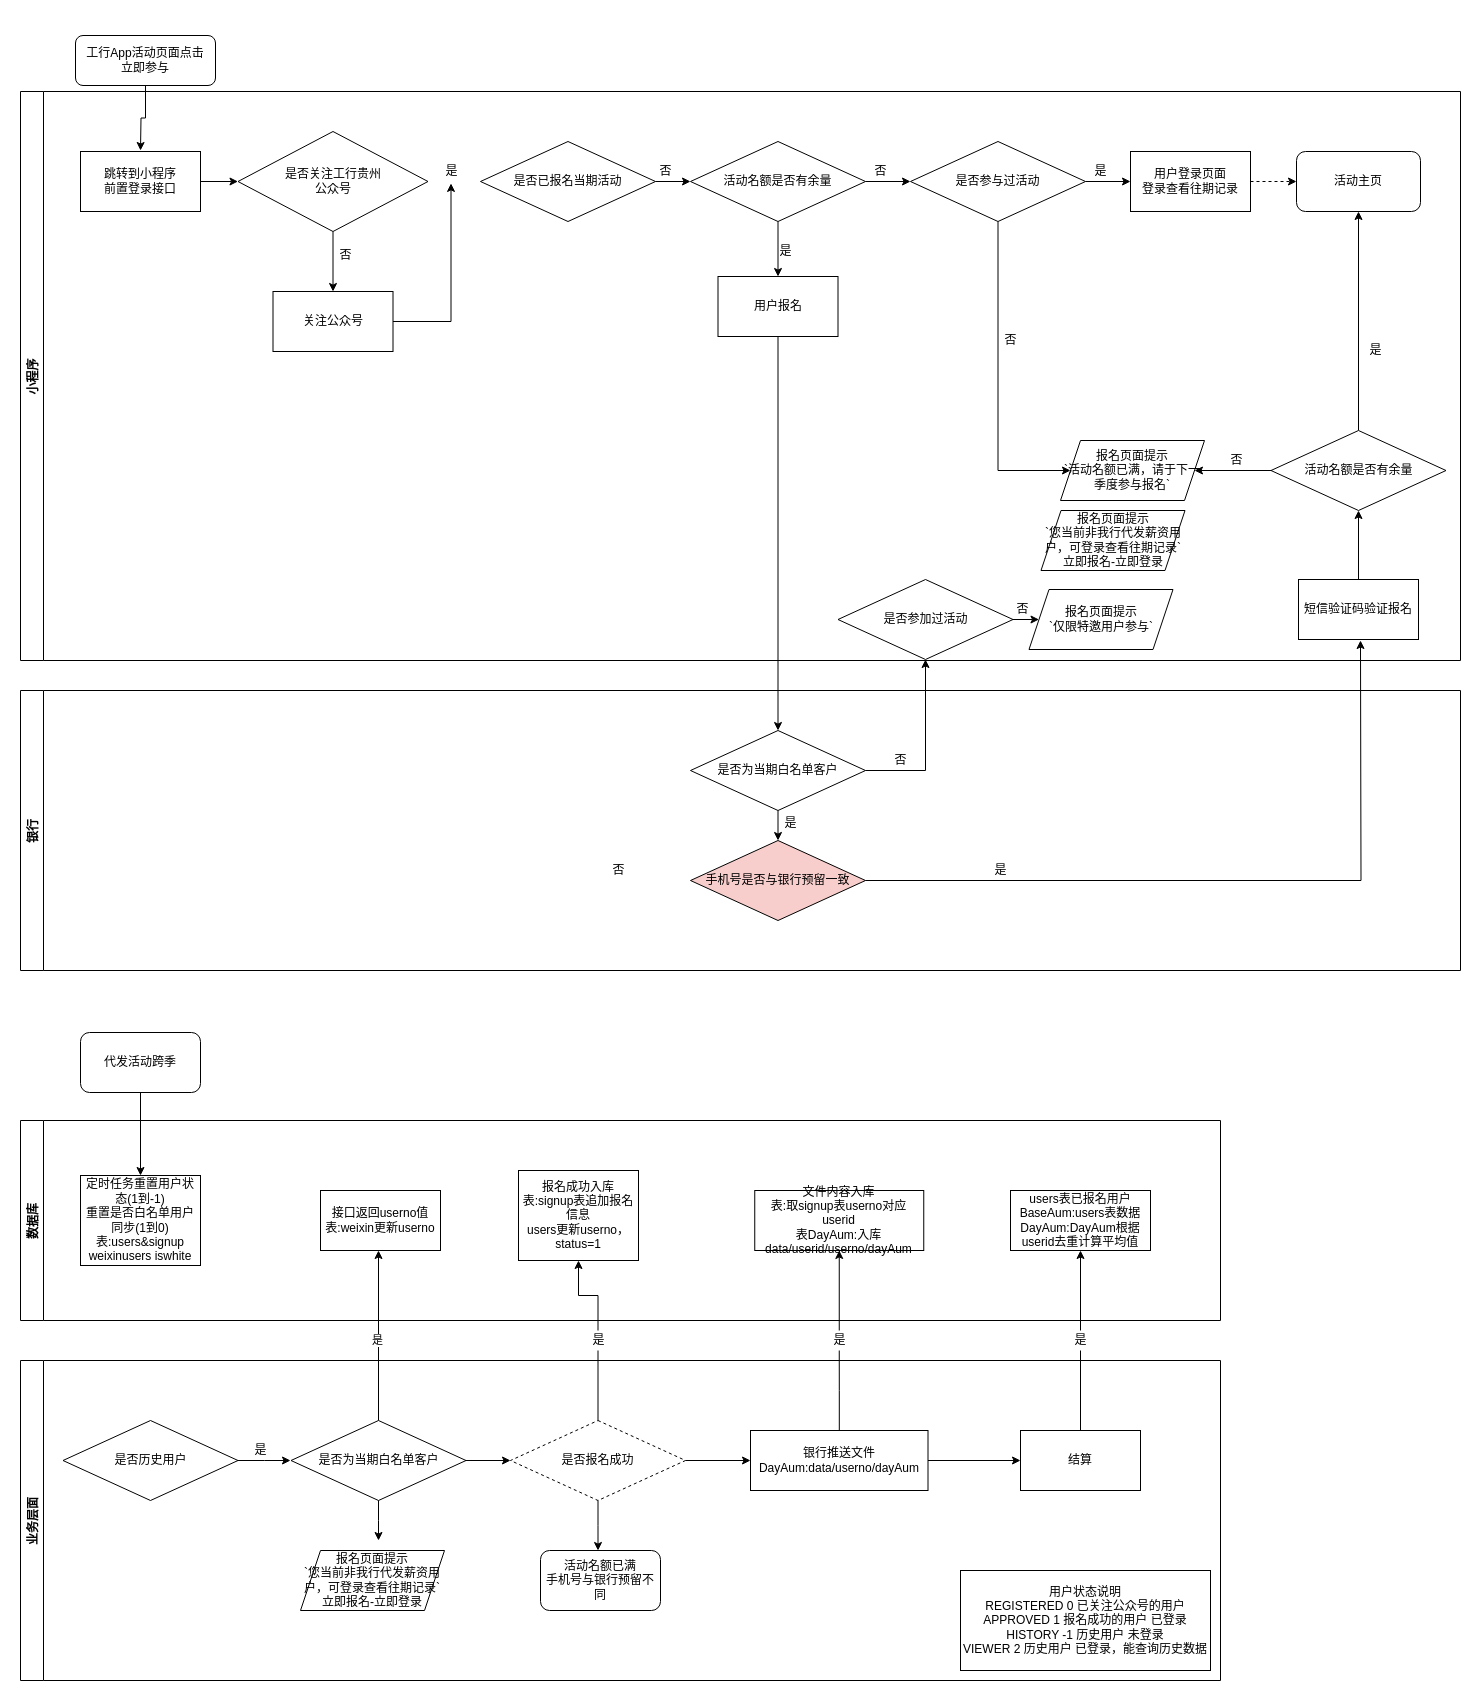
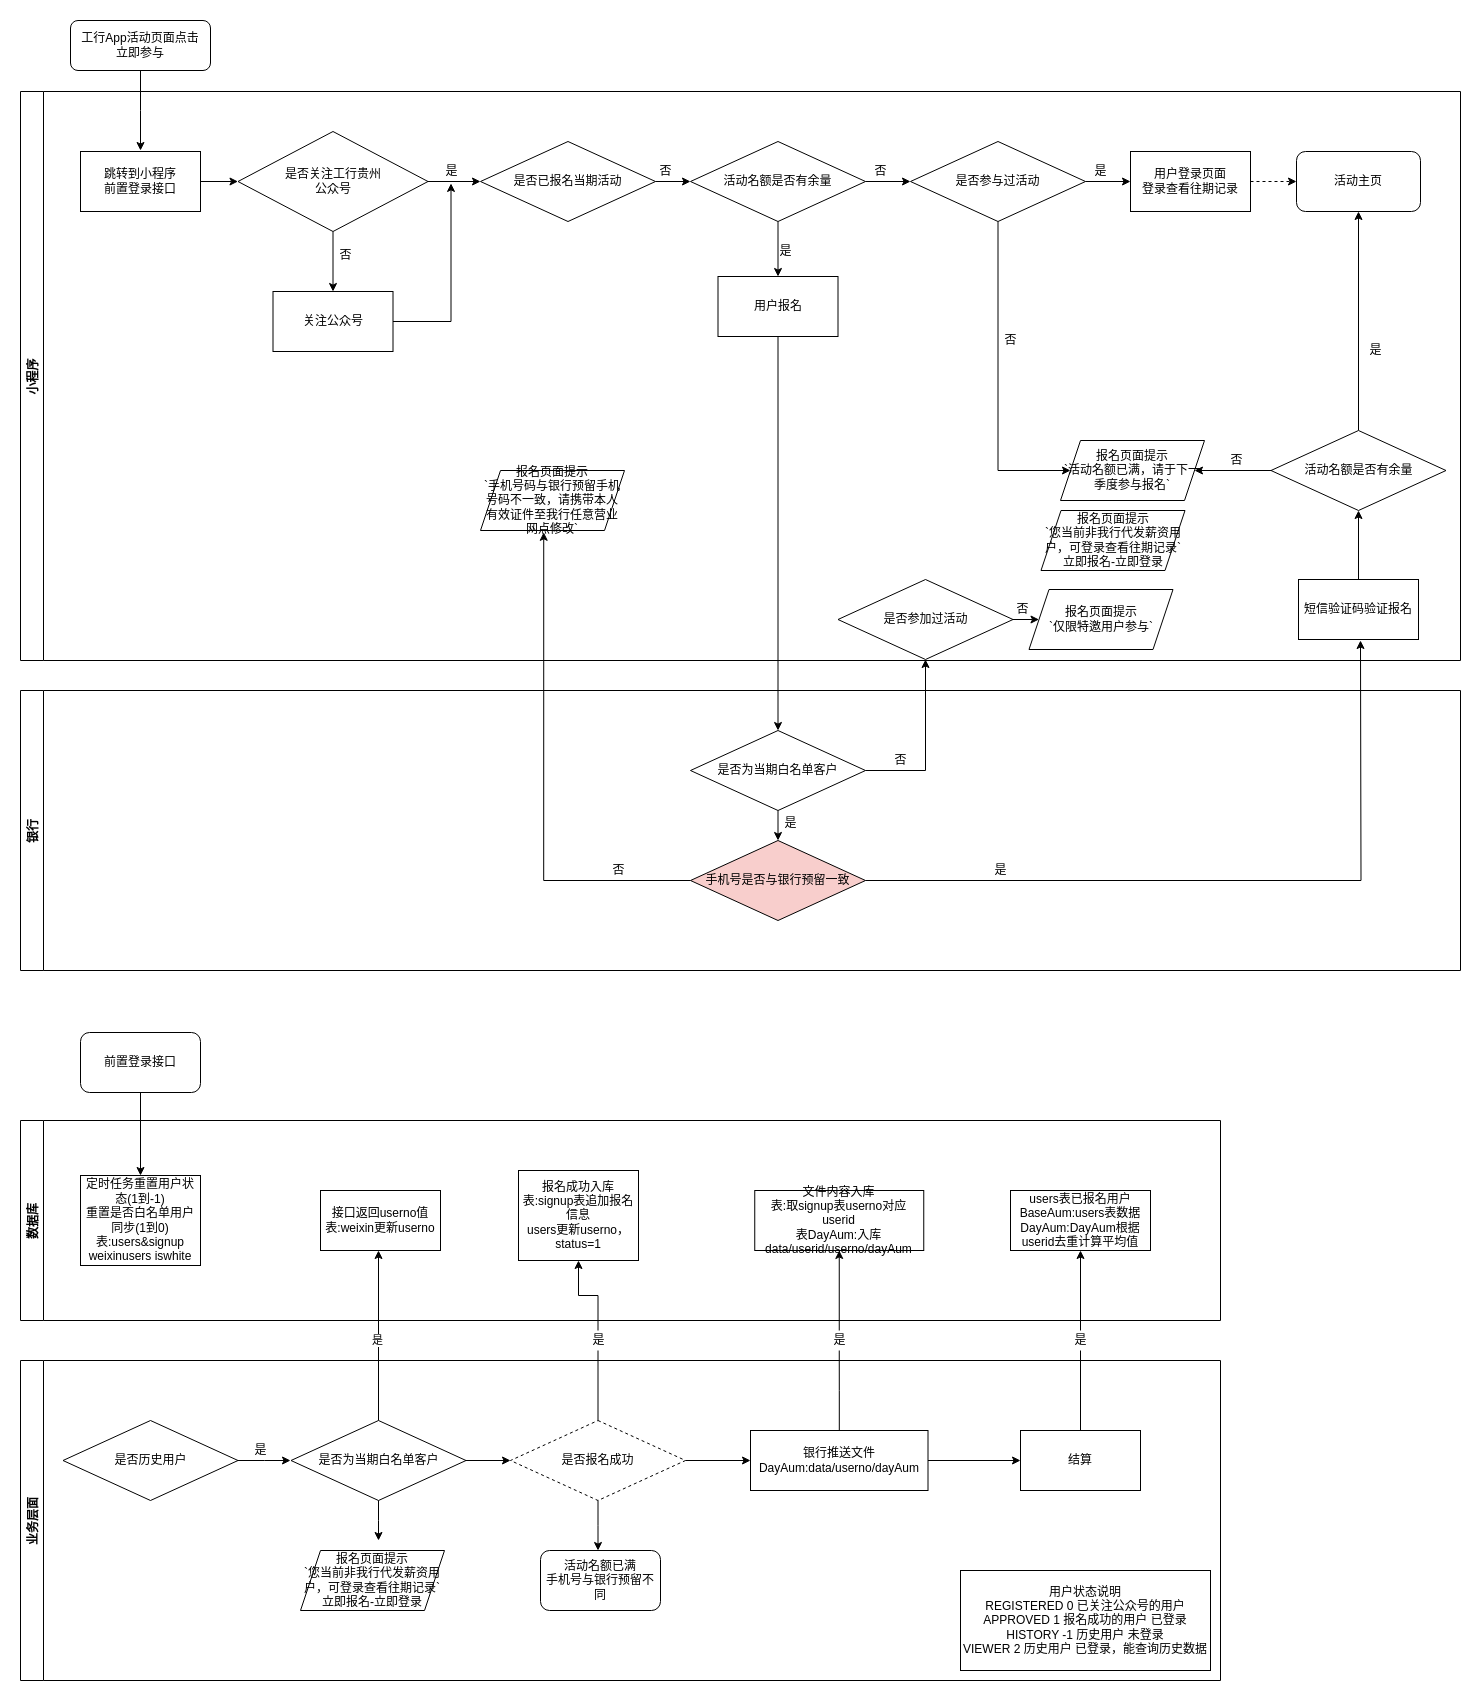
node "工行App活动页面点击 立即参与": moved (146, 61) -> (141, 46)
edge "是否关注工行贵州 公众号" -> "是否已报名当期活动": added
node "报名页面提示 `手机号码与银行预留手机号码不一致，请携带本人有效证件至我行任意营业网点修改`": added
edge "手机号是否与银行预留一致" -> "报名页面提示 `手机号码与银行预留手机号码不一致，请携带本人有效证件至我行任意营业网点修改`": added
node "代发活动跨季": label "代发活动跨季" -> "前置登录接口"
